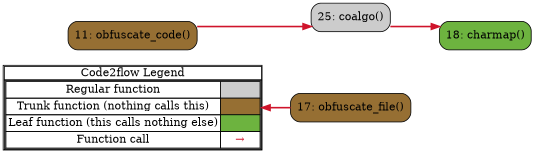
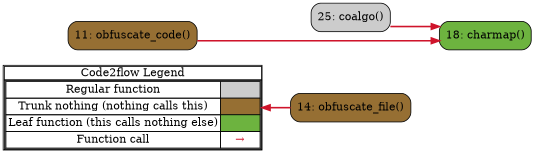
edge "11: obfuscate_code()" -> "25: coalgo()": now "11: obfuscate_code()" -> "18: charmap()"
node "Code2flow Legend": text "Trunk function (nothing calls this)" -> "Trunk nothing (nothing calls this)"
node "17: obfuscate_file()": label "17: obfuscate_file()" -> "14: obfuscate_file()"
